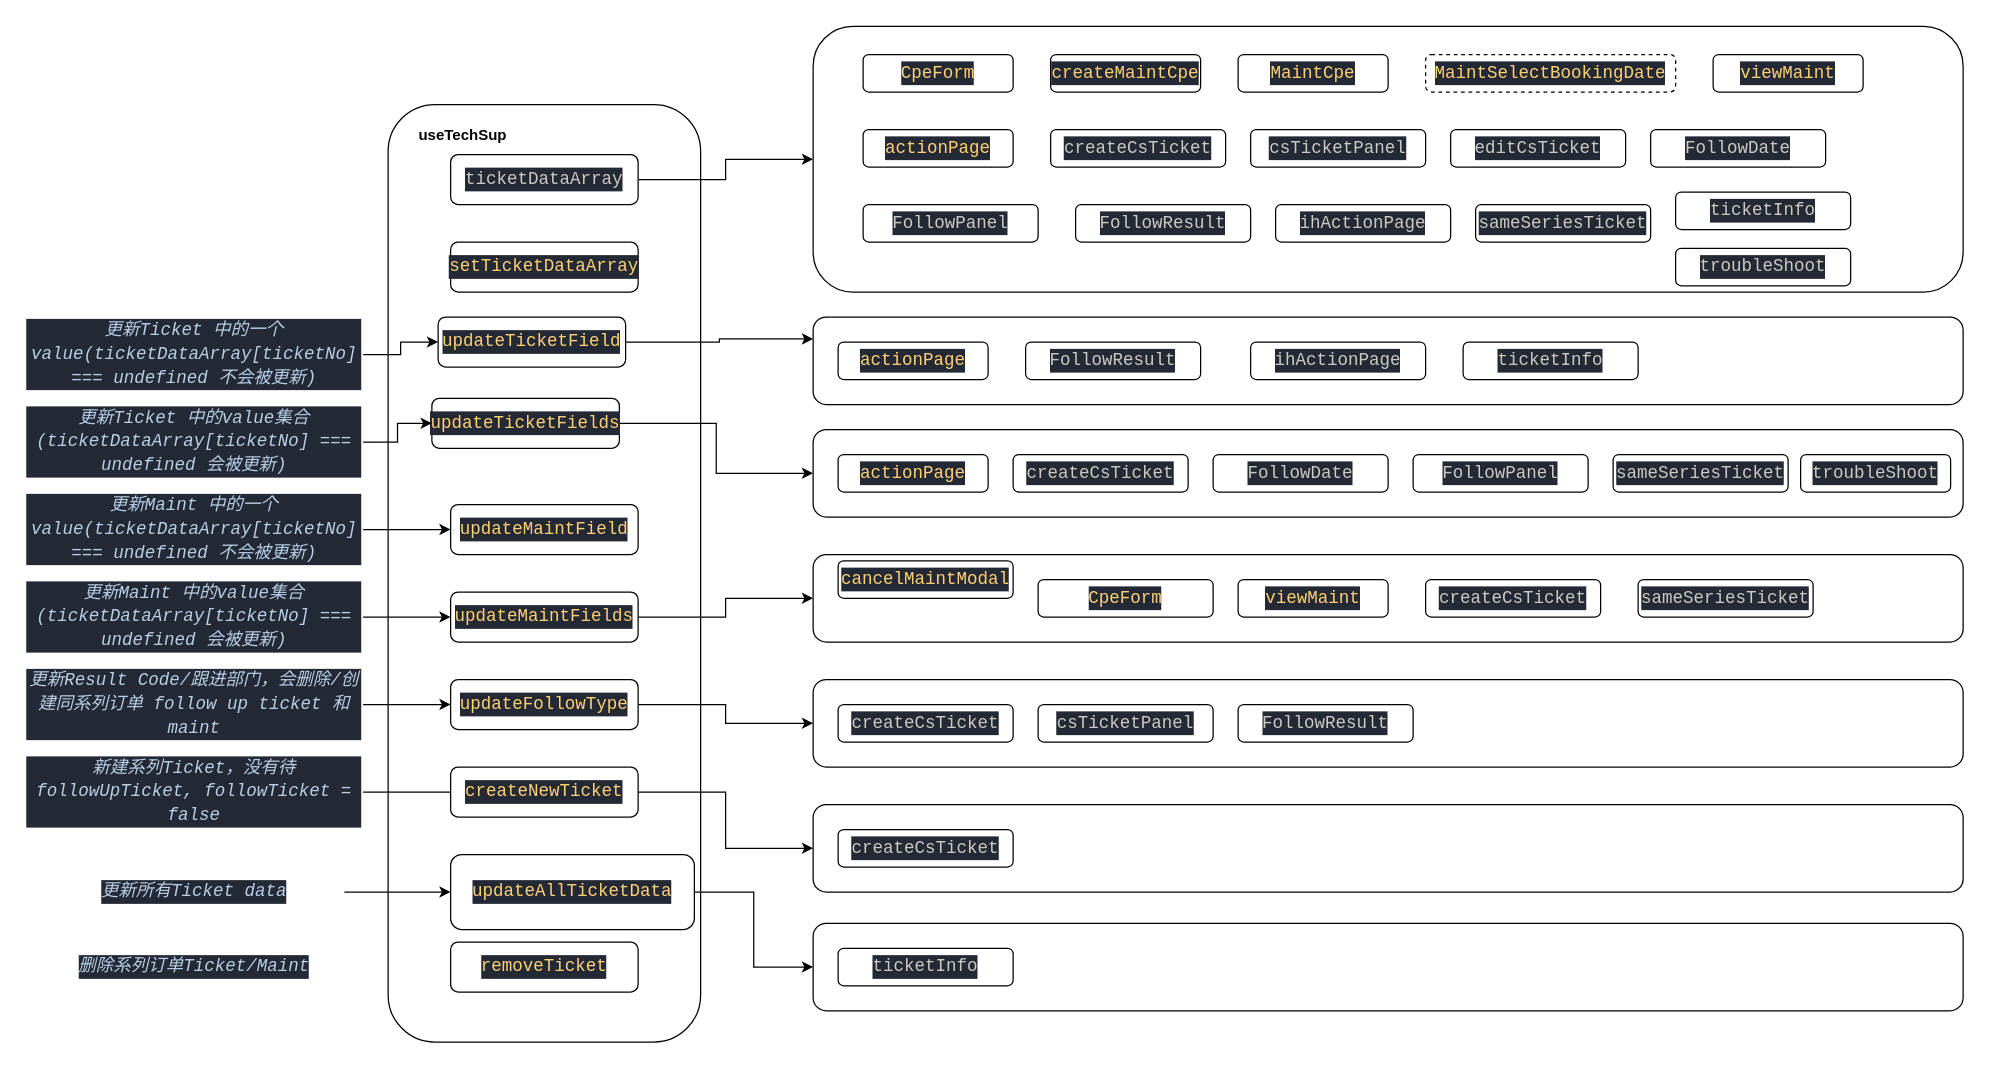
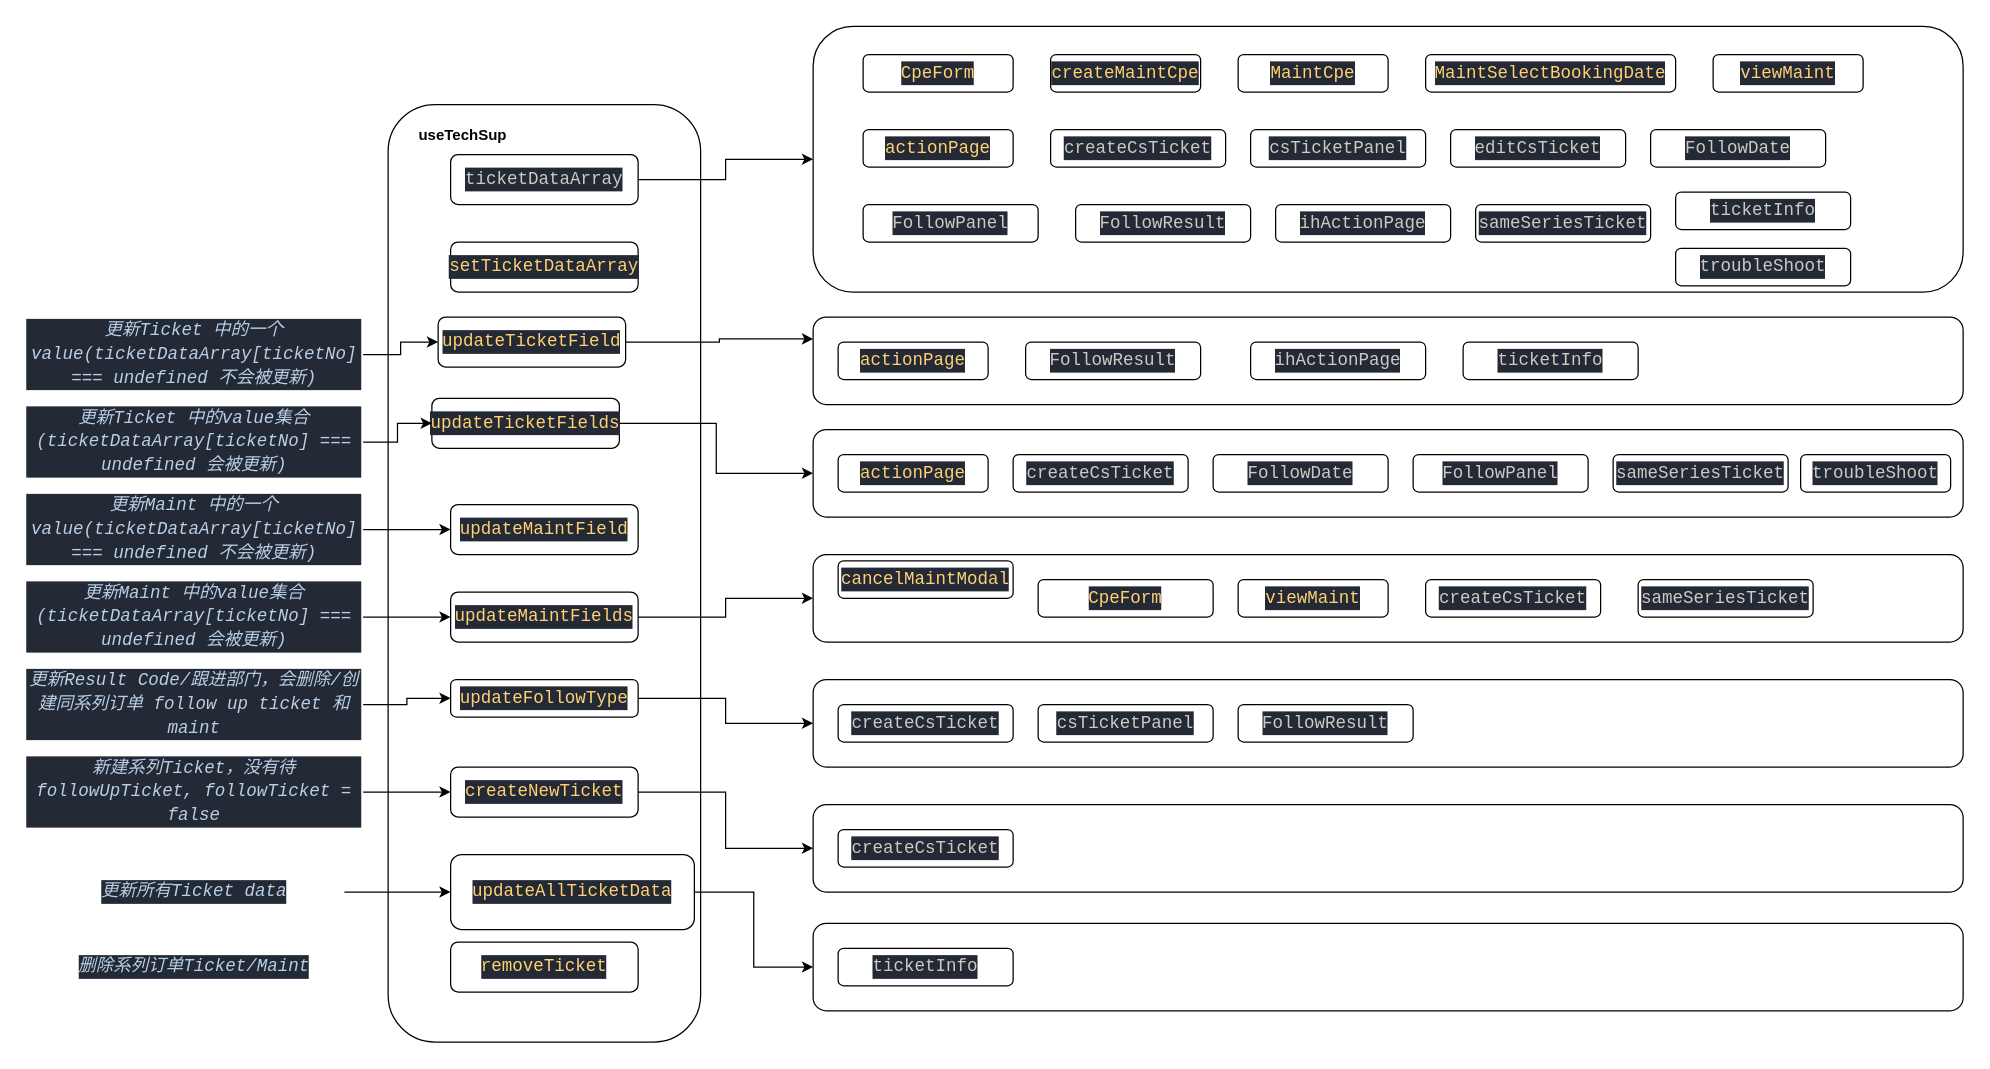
node "MaintSelectBookingDate": style dashed -> solid
node "updateFollowType": size 188x50 -> 188x38
edge "新建系列Ticket，没有待followUpTicket, followTicket = false" -- "createNewTicket": arrowhead none -> classic
